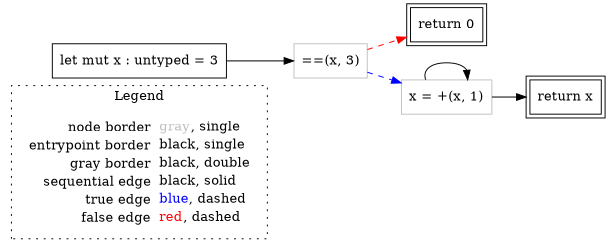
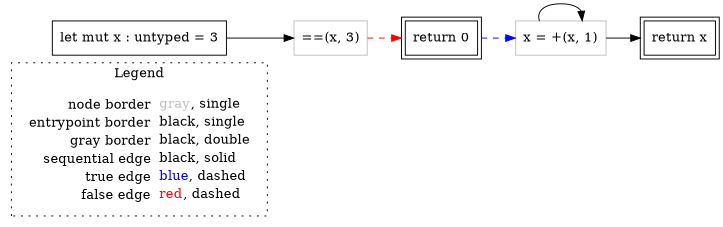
edge "==(x, 3)" -> "x = +(x, 1)": now "return 0" -> "x = +(x, 1)"
